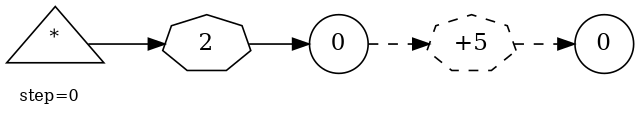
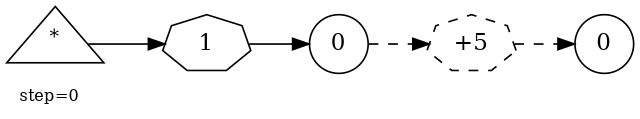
node "2": label "2" -> "1"
